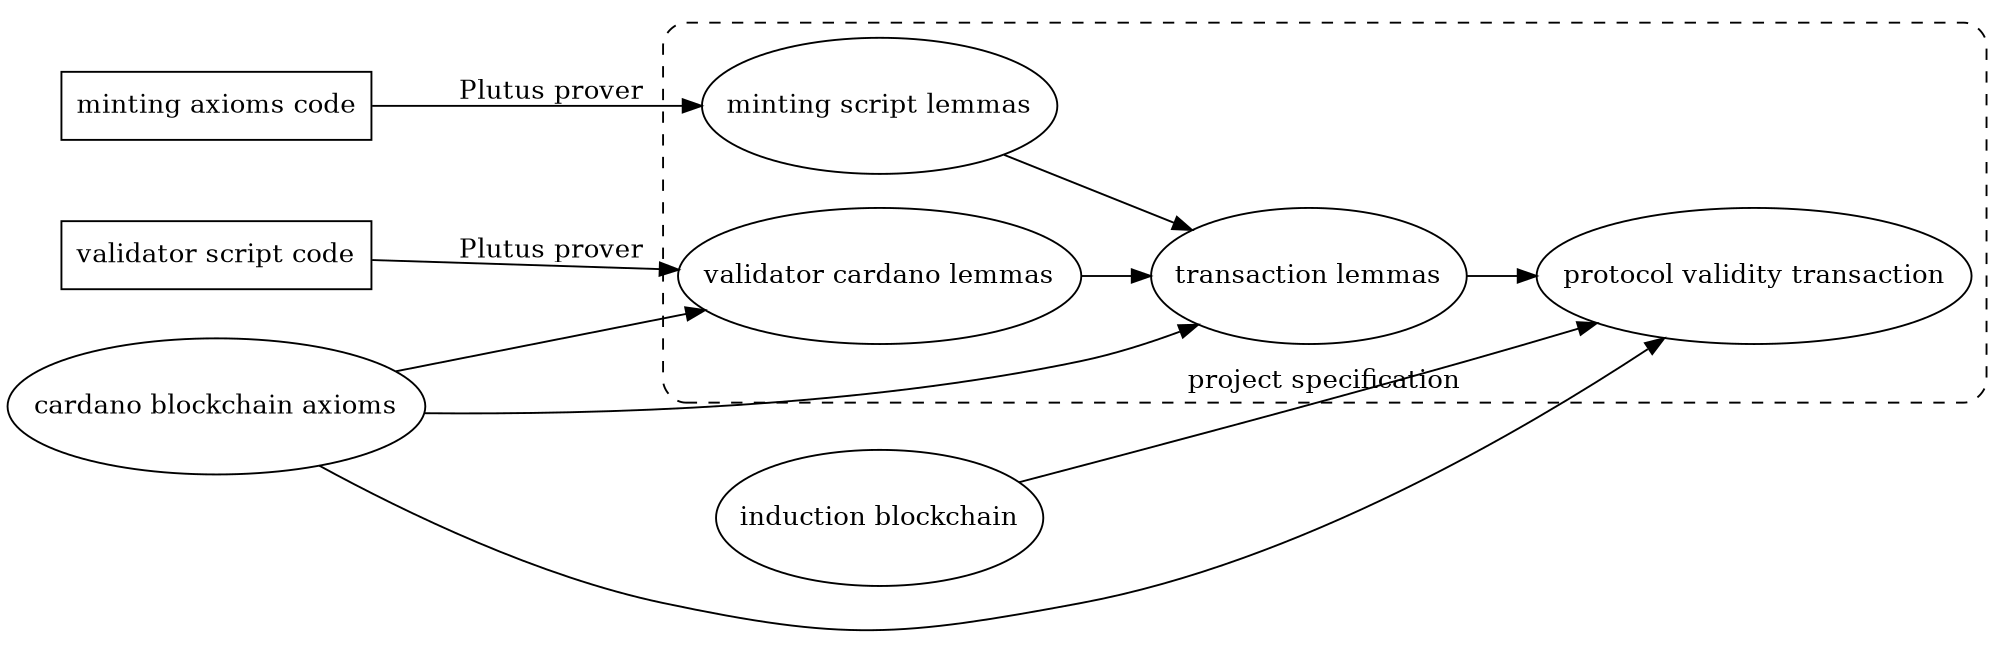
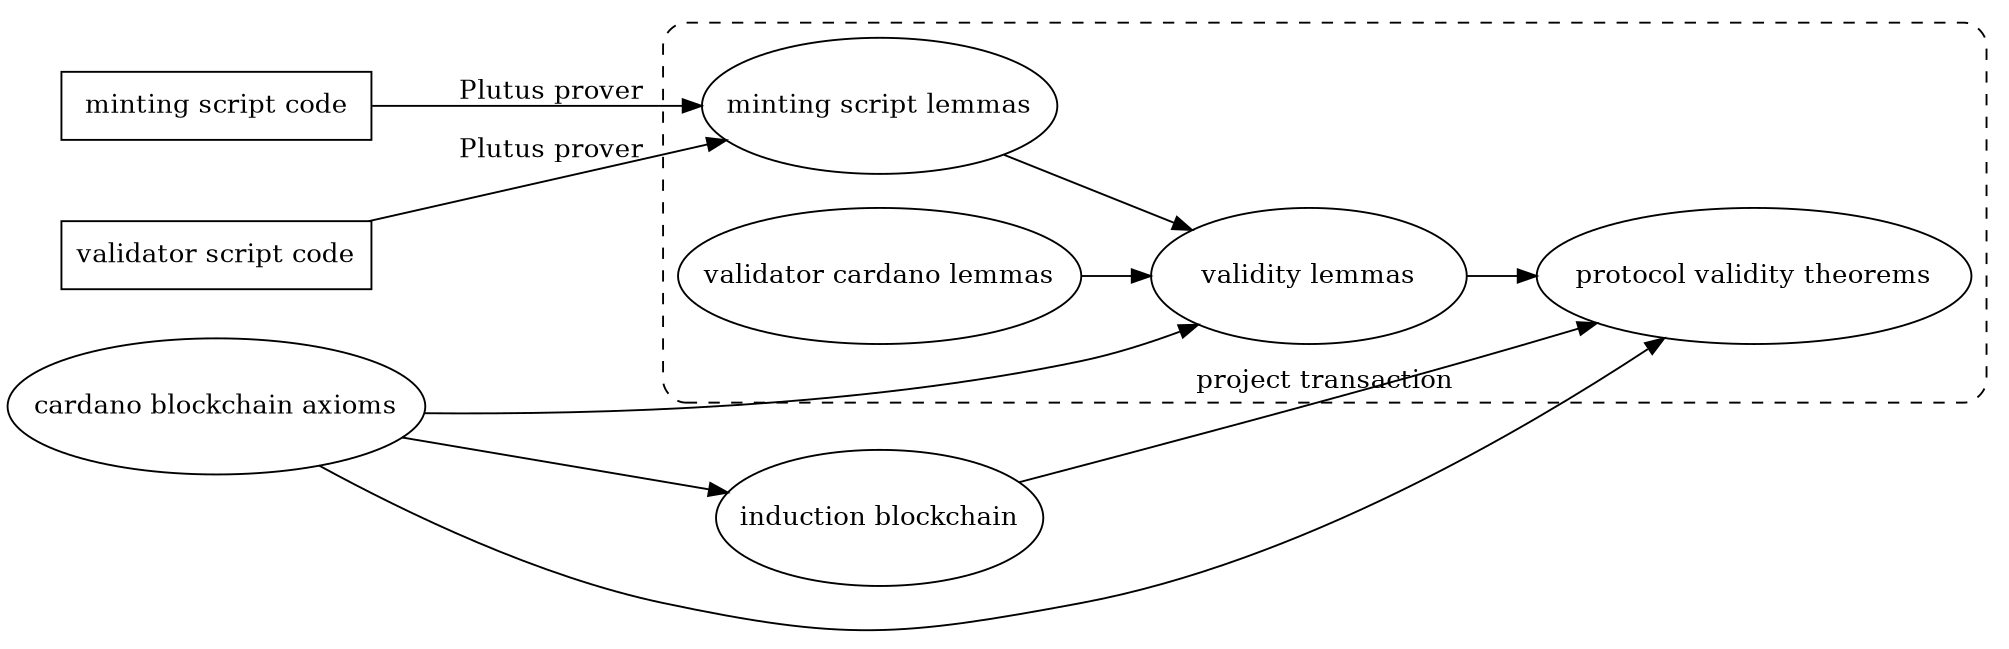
node "minting axioms code": label "minting axioms code" -> "minting script code"
edge "validator script code" -> "validator cardano lemmas": now "validator script code" -> "minting script lemmas"
node "transaction lemmas": label "transaction lemmas" -> "validity lemmas"
node "protocol validity transaction": label "protocol validity transaction" -> "protocol validity theorems"
edge "cardano blockchain axioms" -> "validator cardano lemmas": now "cardano blockchain axioms" -> "induction blockchain"
cluster "project specification": label "project specification" -> "project transaction"
